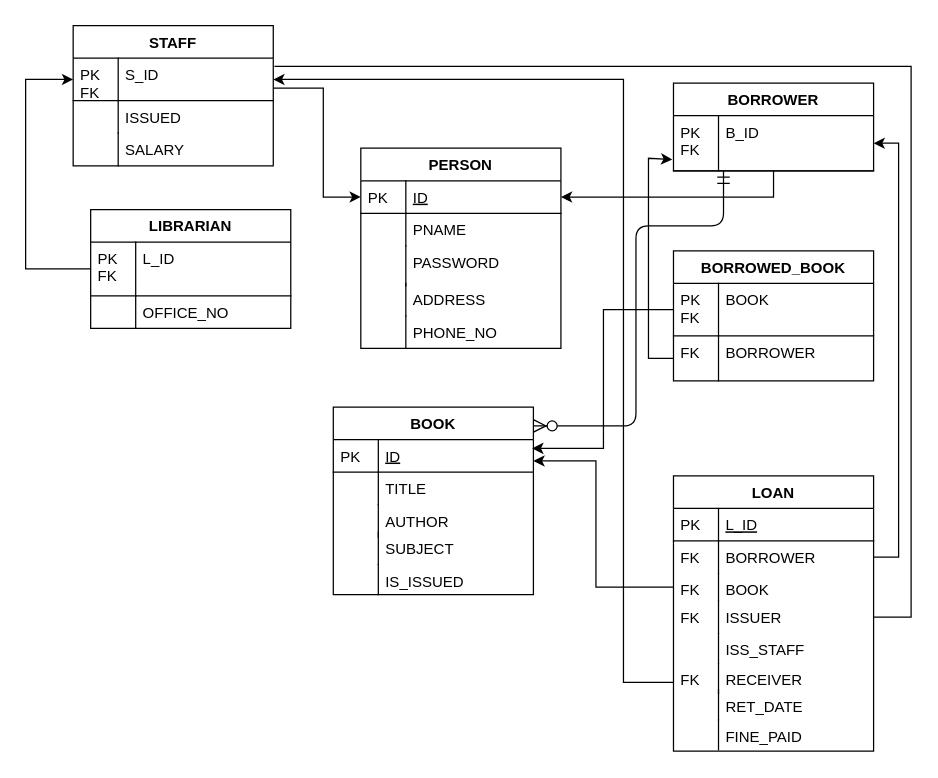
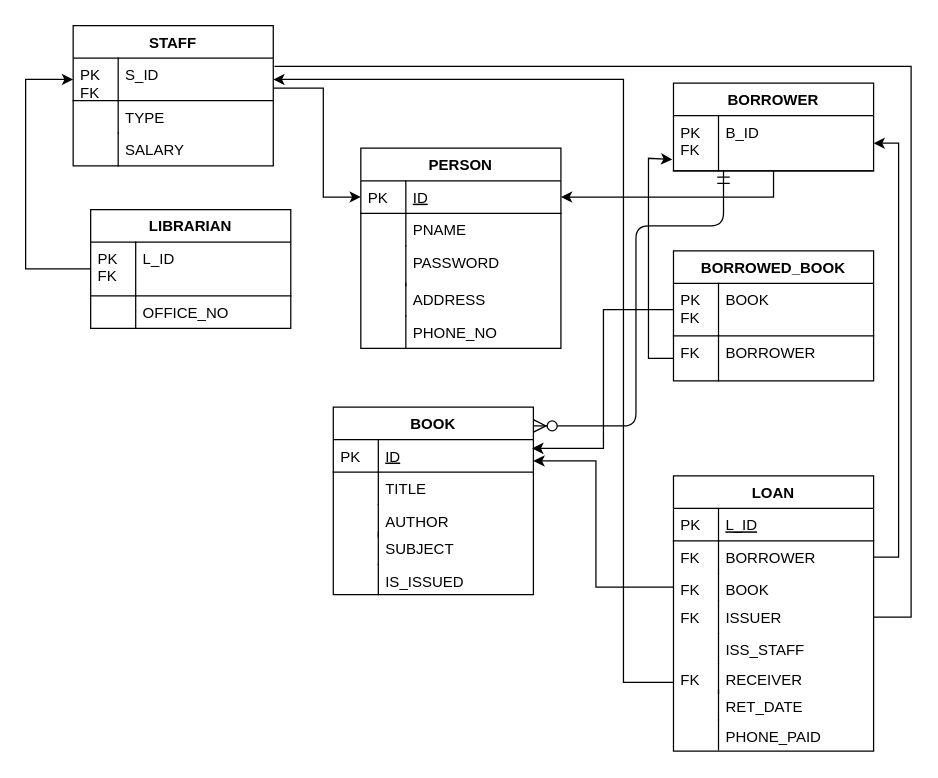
node "ISSUED": label "ISSUED" -> "TYPE"
node "FINE_PAID": label "FINE_PAID" -> "PHONE_PAID"
